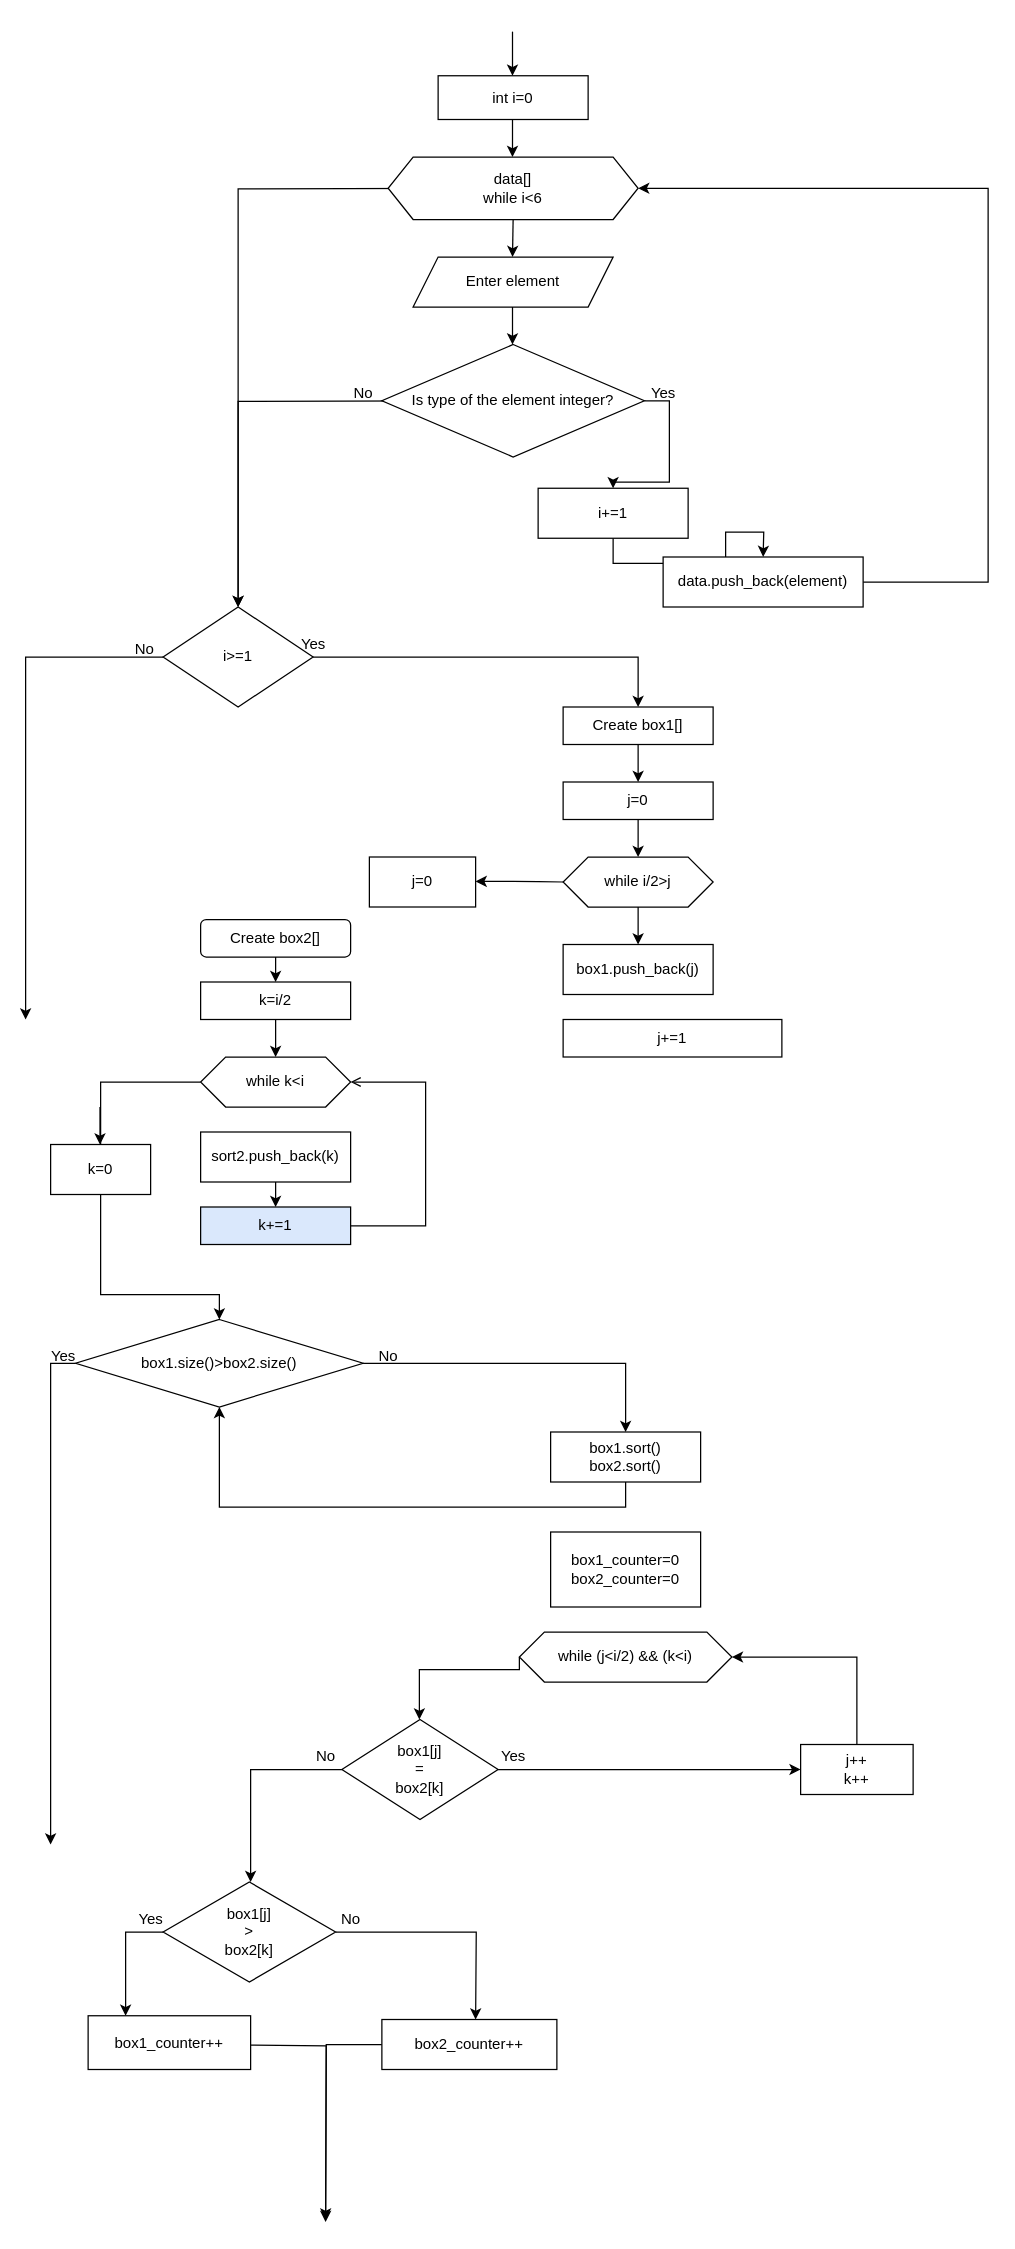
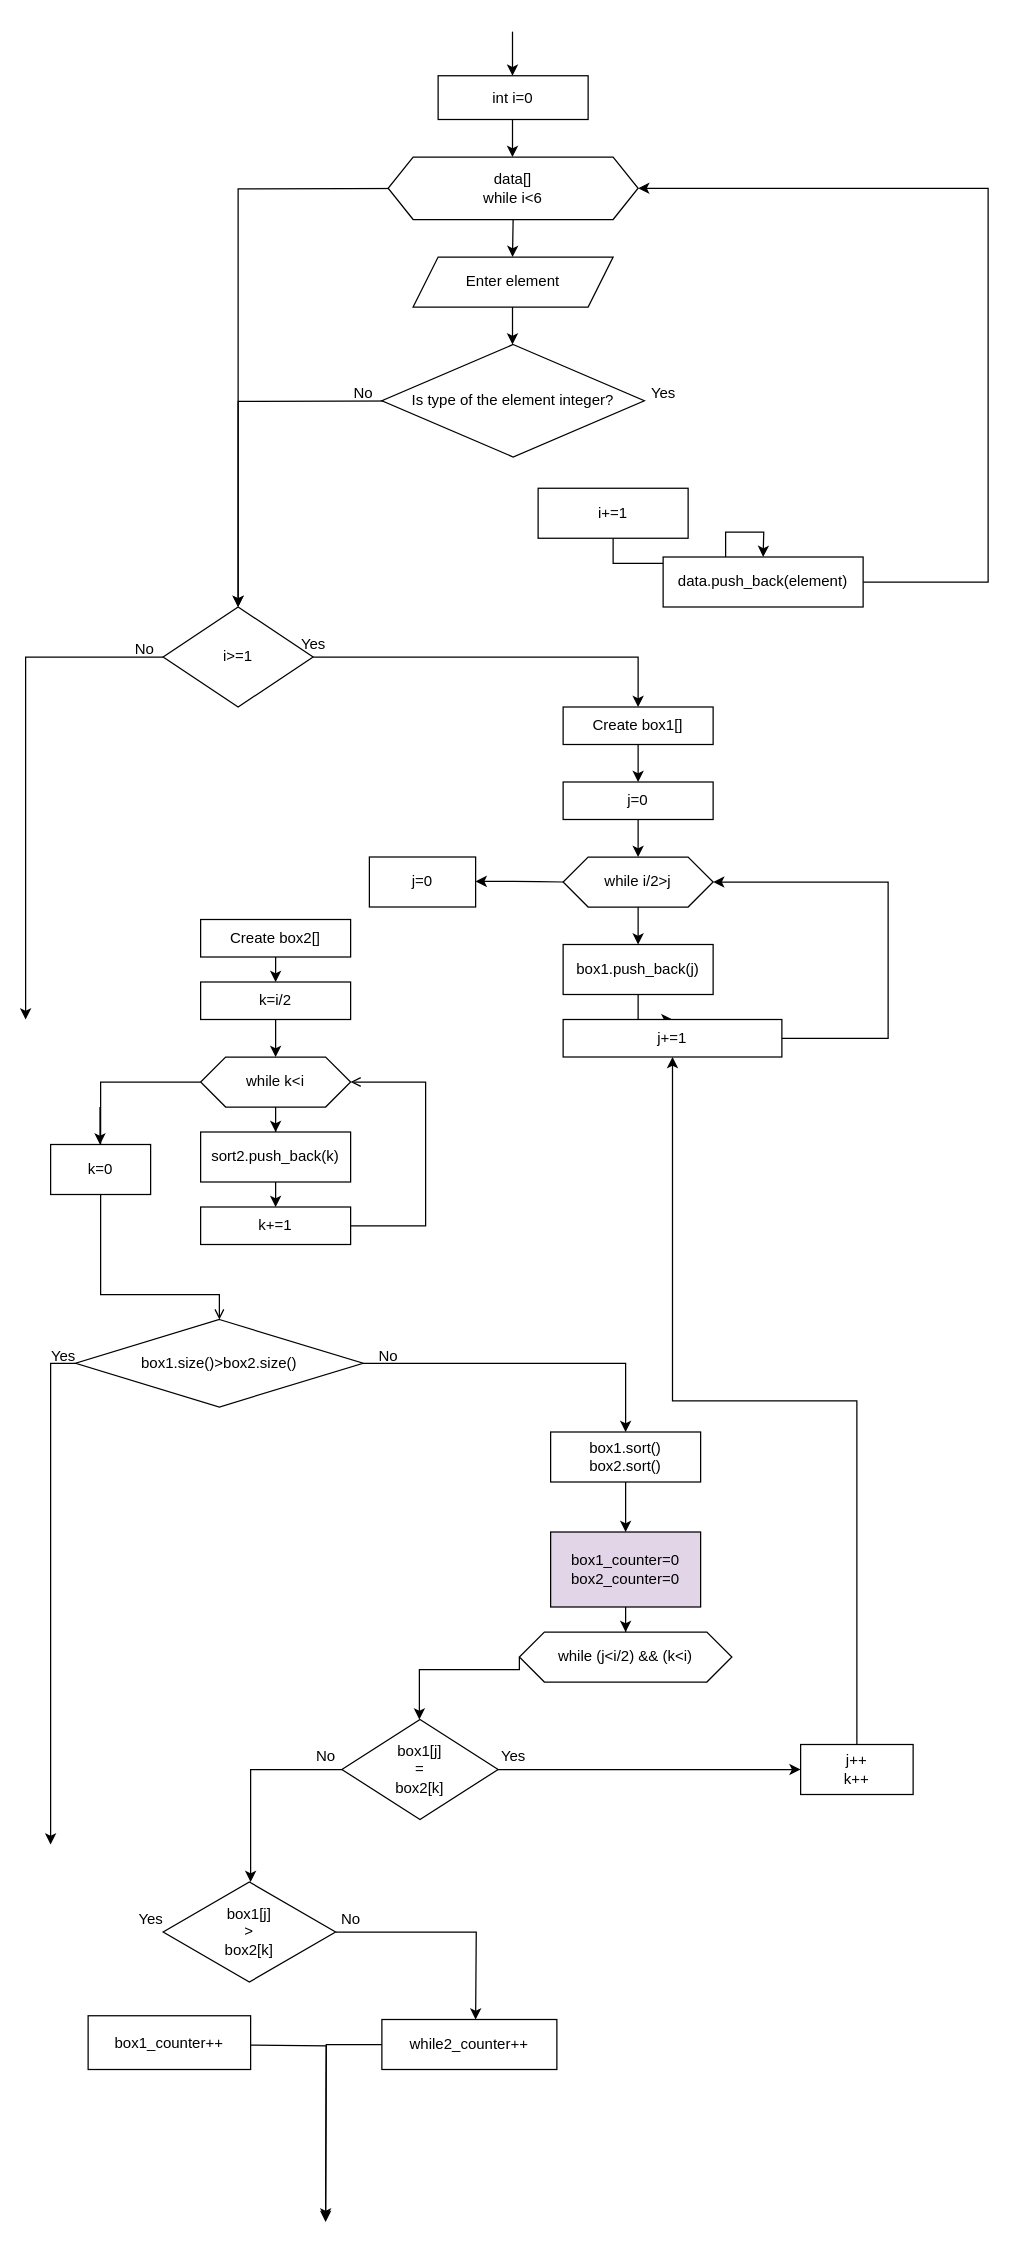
edge "Is type of the element integer?" -> "i+=1": removed
edge "j+=1" -> "while i/2>j": added
node "Create box2[]": shape rounded rectangle -> rectangle
edge "box1.push_back(j)" -> "j+=1": added
edge "while k<i" -> "sort2.push_back(k)": added
node "k+=1": fillcolor #dae8fc -> #ffffff
edge "while k<i" -> "box1.size()>box2.size()": arrowhead classic -> open
edge "box1.sort() box2.sort()" -> "box1.size()>box2.size()": now "box1.sort() box2.sort()" -> "box1_counter=0 box2_counter=0"
node "box1_counter=0 box2_counter=0": fillcolor #ffffff -> #e1d5e7
edge "box1_counter=0 box2_counter=0" -> "while (j<i/2) && (k<i)": added
edge "j++ k++" -> "while (j<i/2) && (k<i)": now "j++ k++" -> "j+=1"
edge "box1[j] > box2[k]" -> "box1_counter++": removed
node "box2_counter++": label "box2_counter++" -> "while2_counter++"
